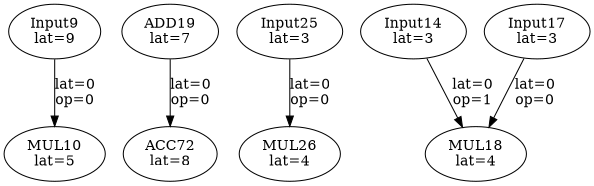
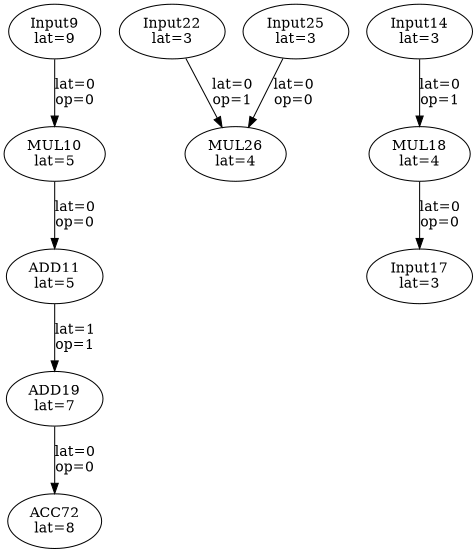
node "Input22 lat=3": added
edge "Input17 lat=3" -> "MUL18 lat=4": reversed
node "ADD11 lat=5": added
